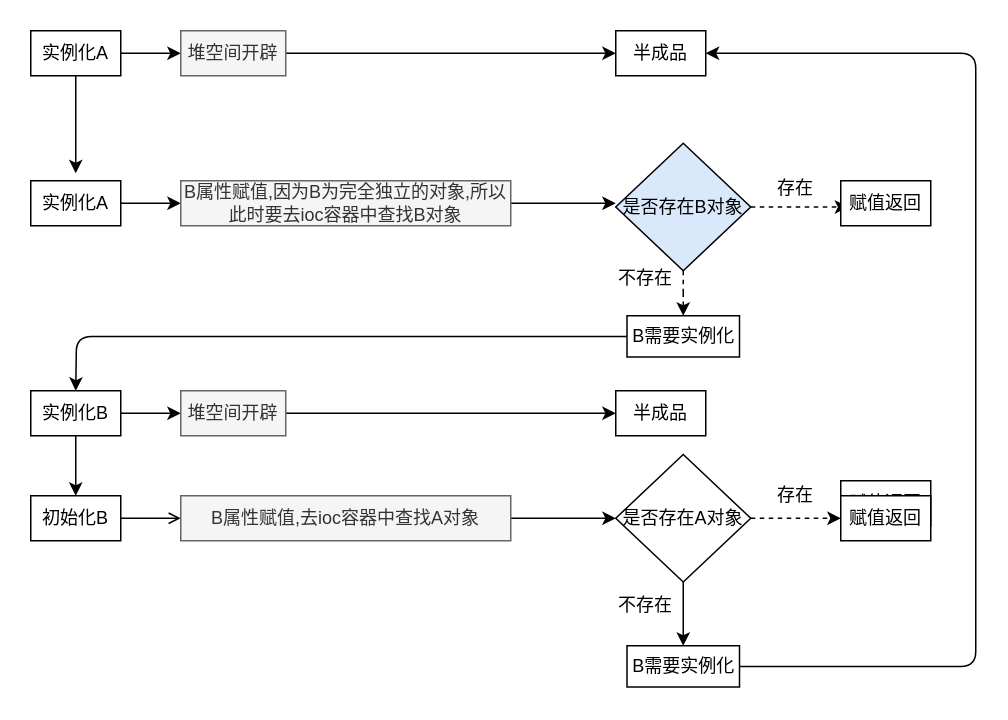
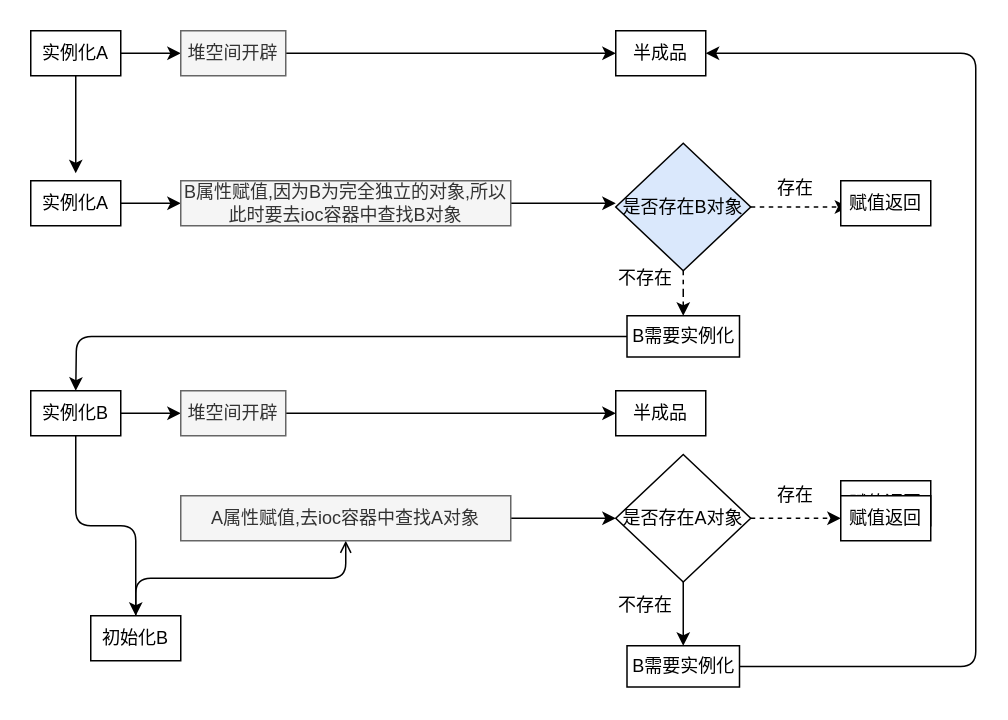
node "初始化B": moved (76, 518) -> (136, 638)
node "B属性赋值,去ioc容器中查找A对象": label "B属性赋值,去ioc容器中查找A对象" -> "A属性赋值,去ioc容器中查找A对象"
